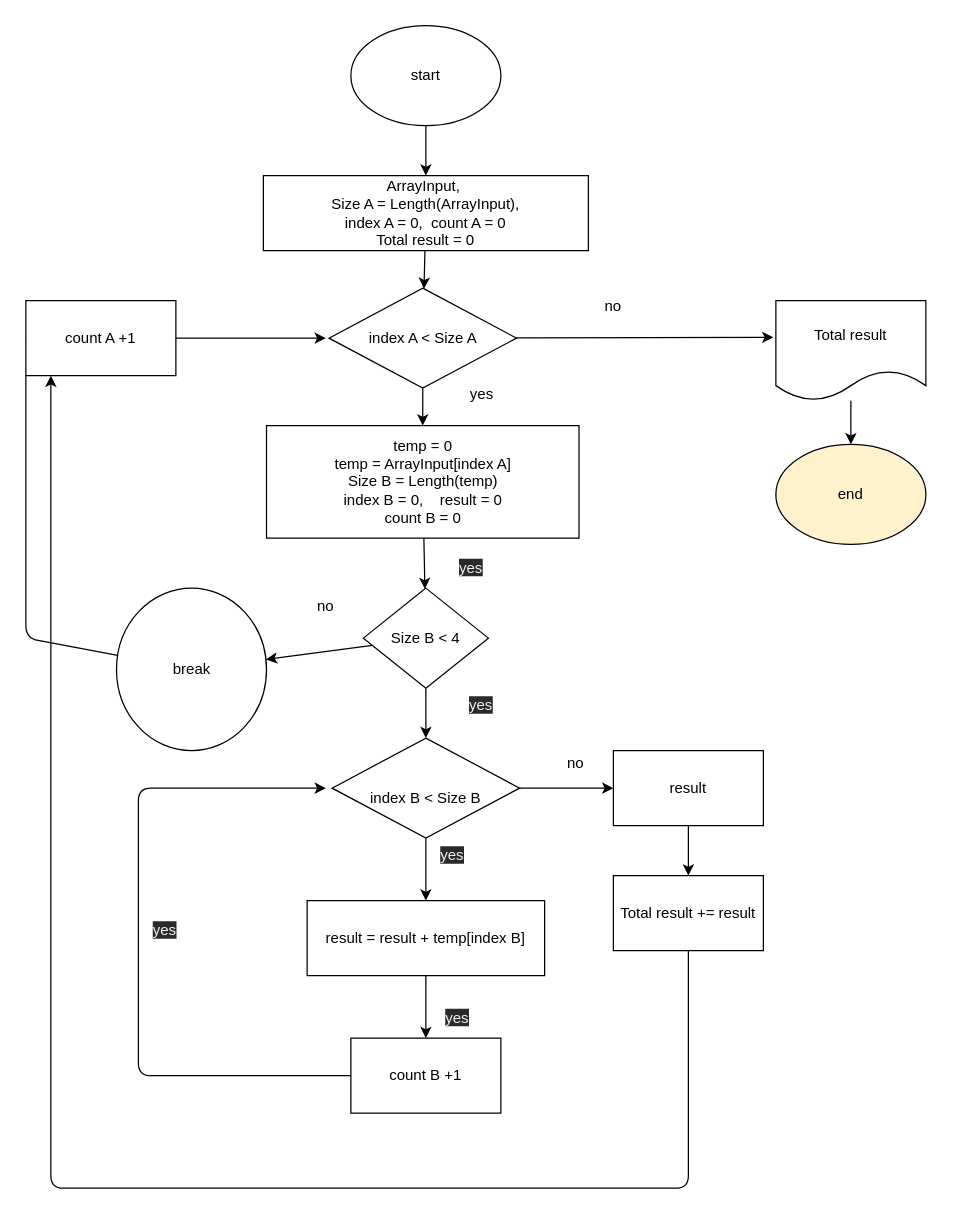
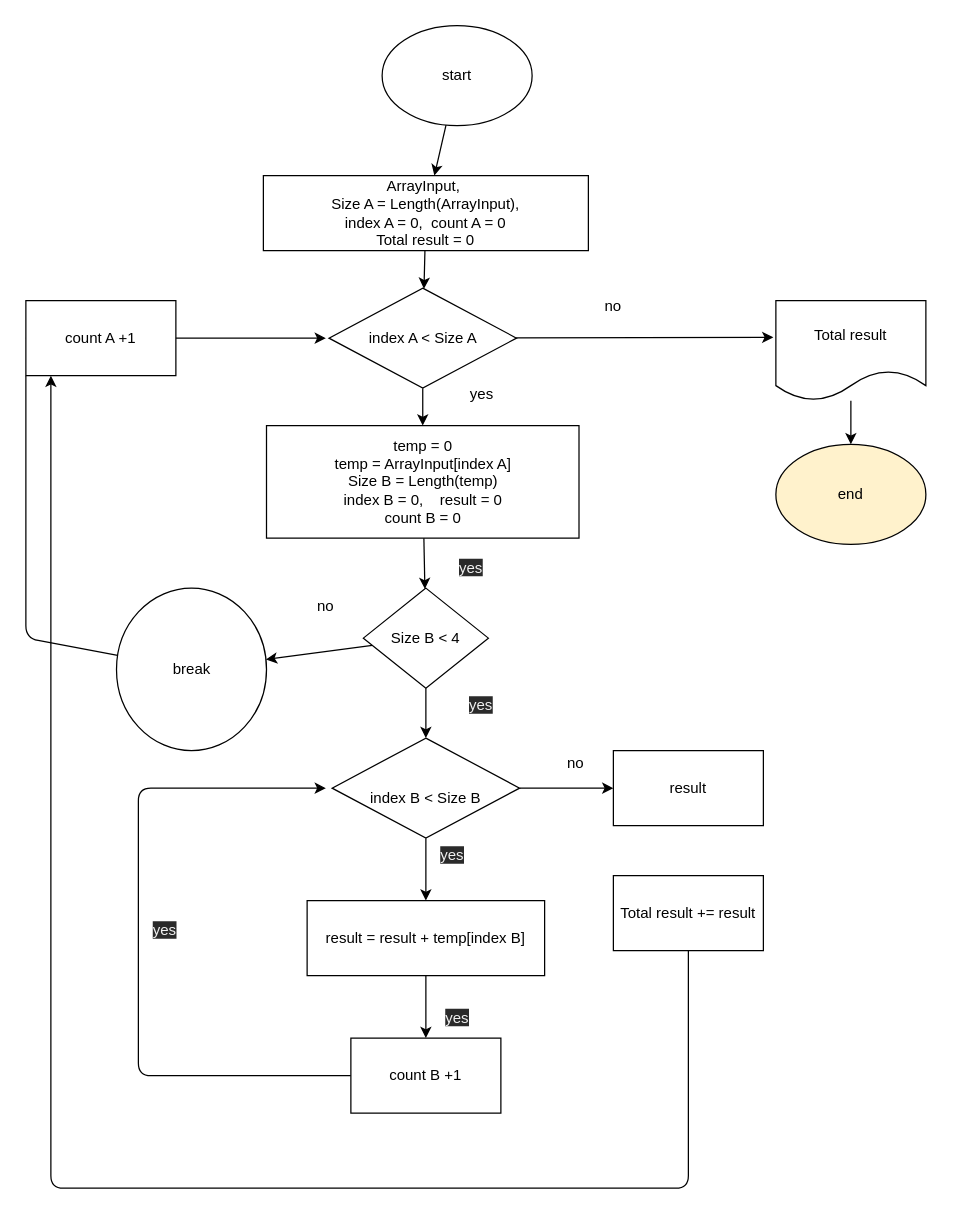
node "start": moved (426, 76) -> (457, 76)
edge "result" -> "Total result += result": removed
